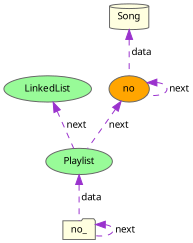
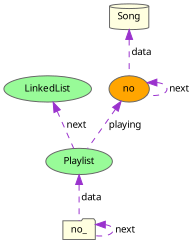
edge "Playlist" -> "no": label " next" -> " playing"
